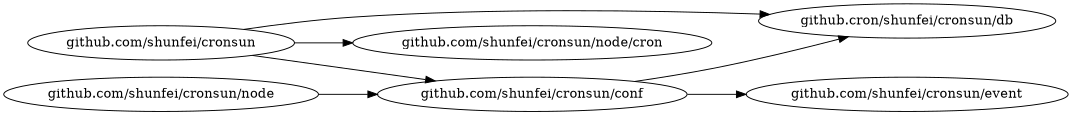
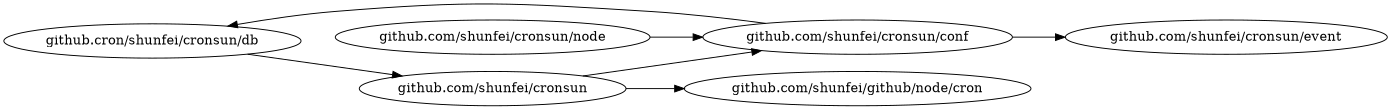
edge "github.com/shunfei/cronsun" -> "github.cron/shunfei/cronsun/db": reversed
node "github.com/shunfei/cronsun/node/cron": label "github.com/shunfei/cronsun/node/cron" -> "github.com/shunfei/github/node/cron"
